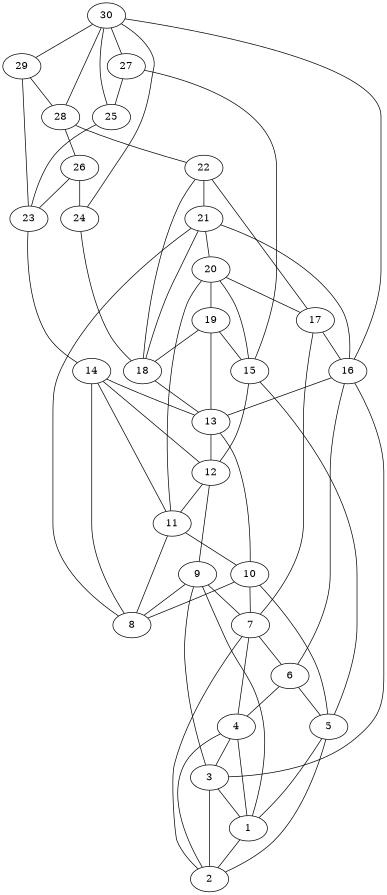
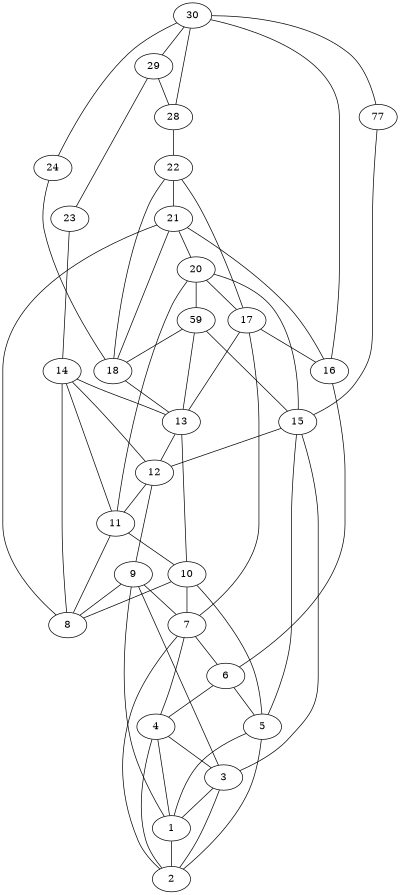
node "27": label "27" -> "77"
node "25": removed
node "26": removed
node "19": label "19" -> "59"
edge "16" -- "13": now "17" -- "13"
edge "16" -- "3": now "15" -- "3"
